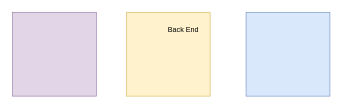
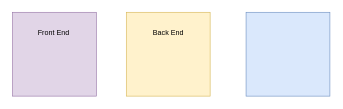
node "Back End": moved (183, 30) -> (168, 33)
node "Front End": added
